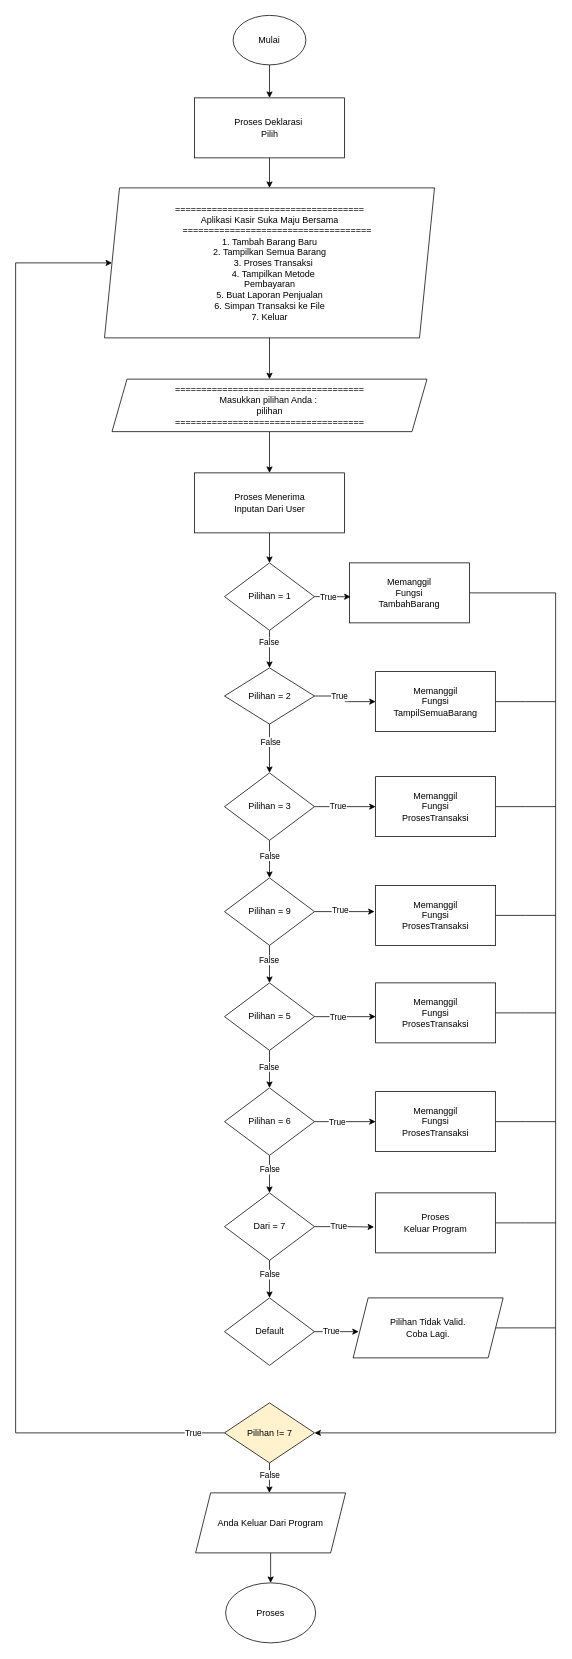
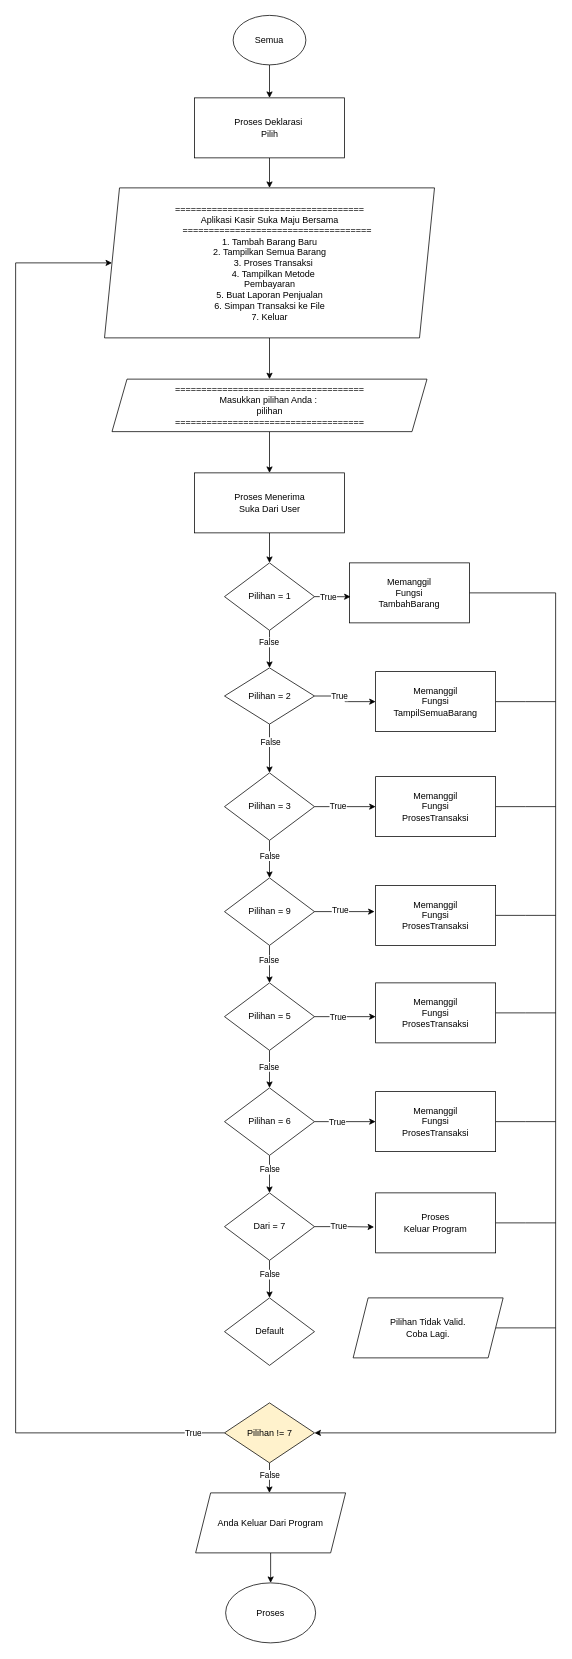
node "Mulai": label "Mulai" -> "Semua"
node "Proses Menerima Inputan Dari User": label "Proses Menerima Inputan Dari User" -> "Proses Menerima Suka Dari User"
edge "Default" -> "Pilihan Tidak Valid. Coba Lagi.": removed, label "True"
